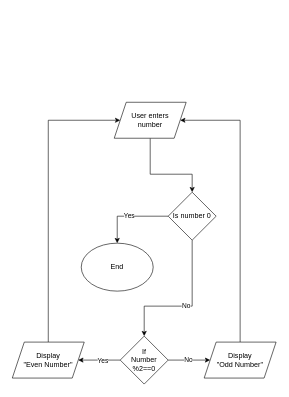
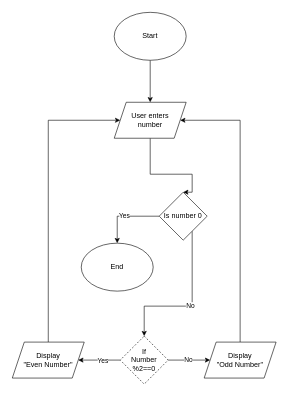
node "Start": added
edge "Start" -> "User enters number": added
node "Is number 0": moved (192, 216) -> (183, 216)
node "If Number %2==0": style solid -> dashed
